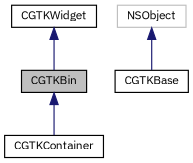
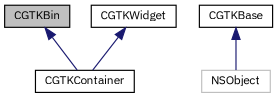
edge "CGTKBin" -> "CGTKWidget": now "CGTKContainer" -> "CGTKWidget"
edge "CGTKBase" -> "NSObject": reversed
